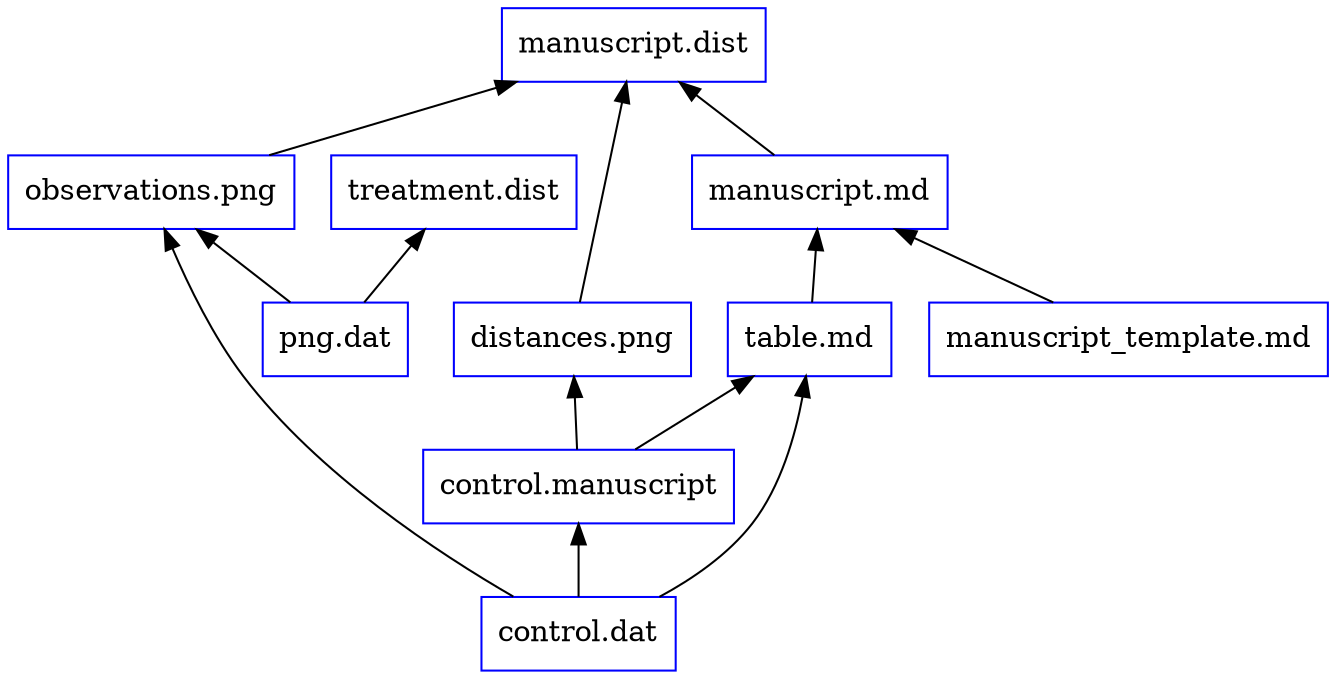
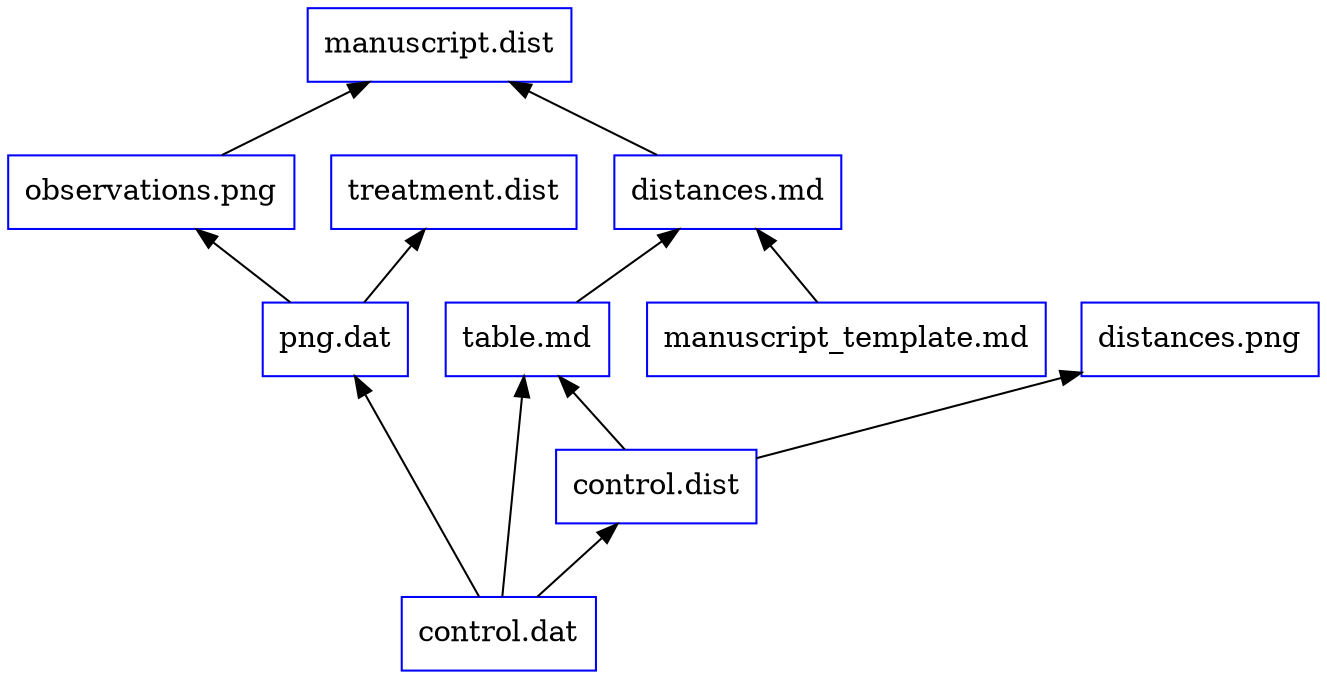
node "manuscript.md": label "manuscript.md" -> "distances.md"
edge "distances.png" -> "manuscript.dist": removed
edge "control.dat" -> "observations.png": now "control.dat" -> "png.dat"
node "control.manuscript": label "control.manuscript" -> "control.dist"
